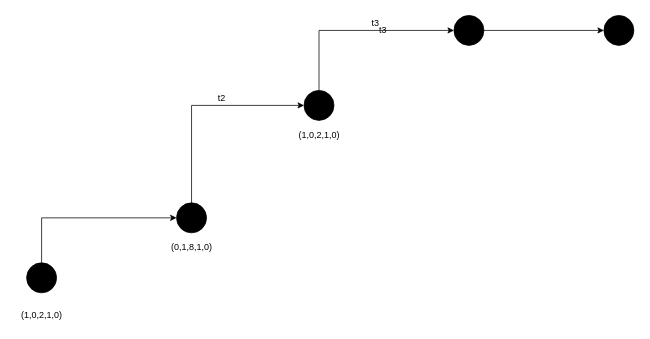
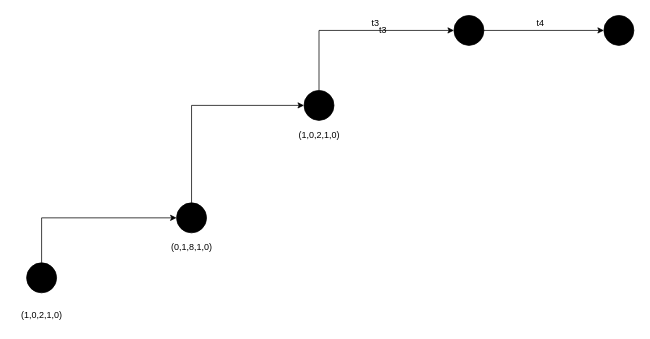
node "t4": added
node "t2": removed
